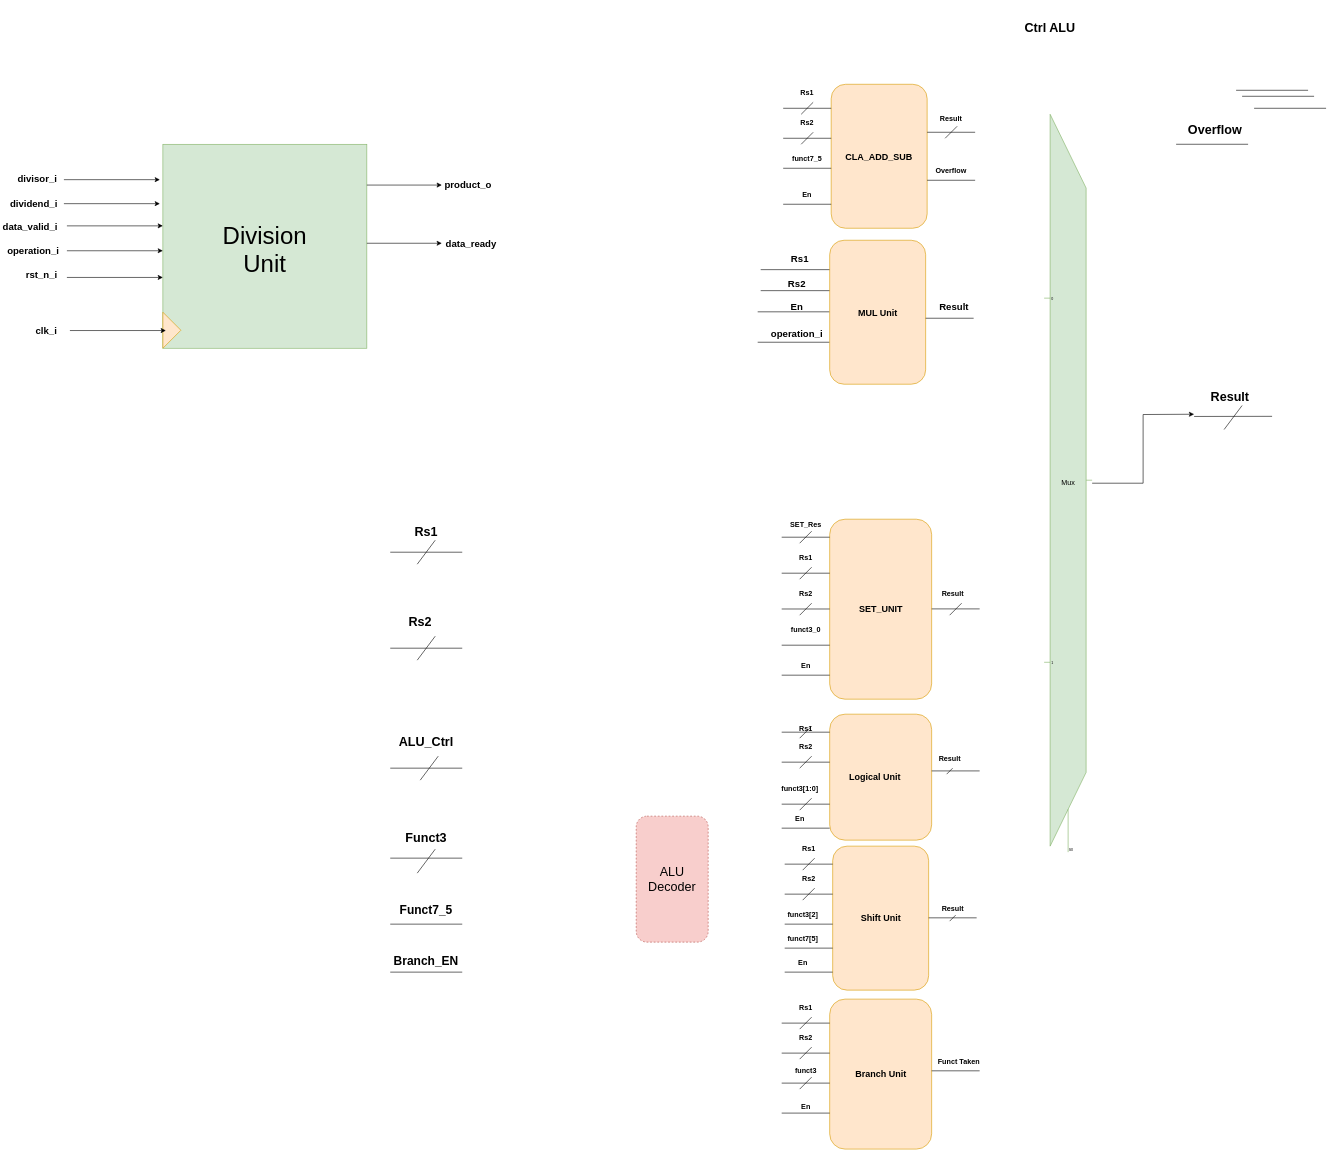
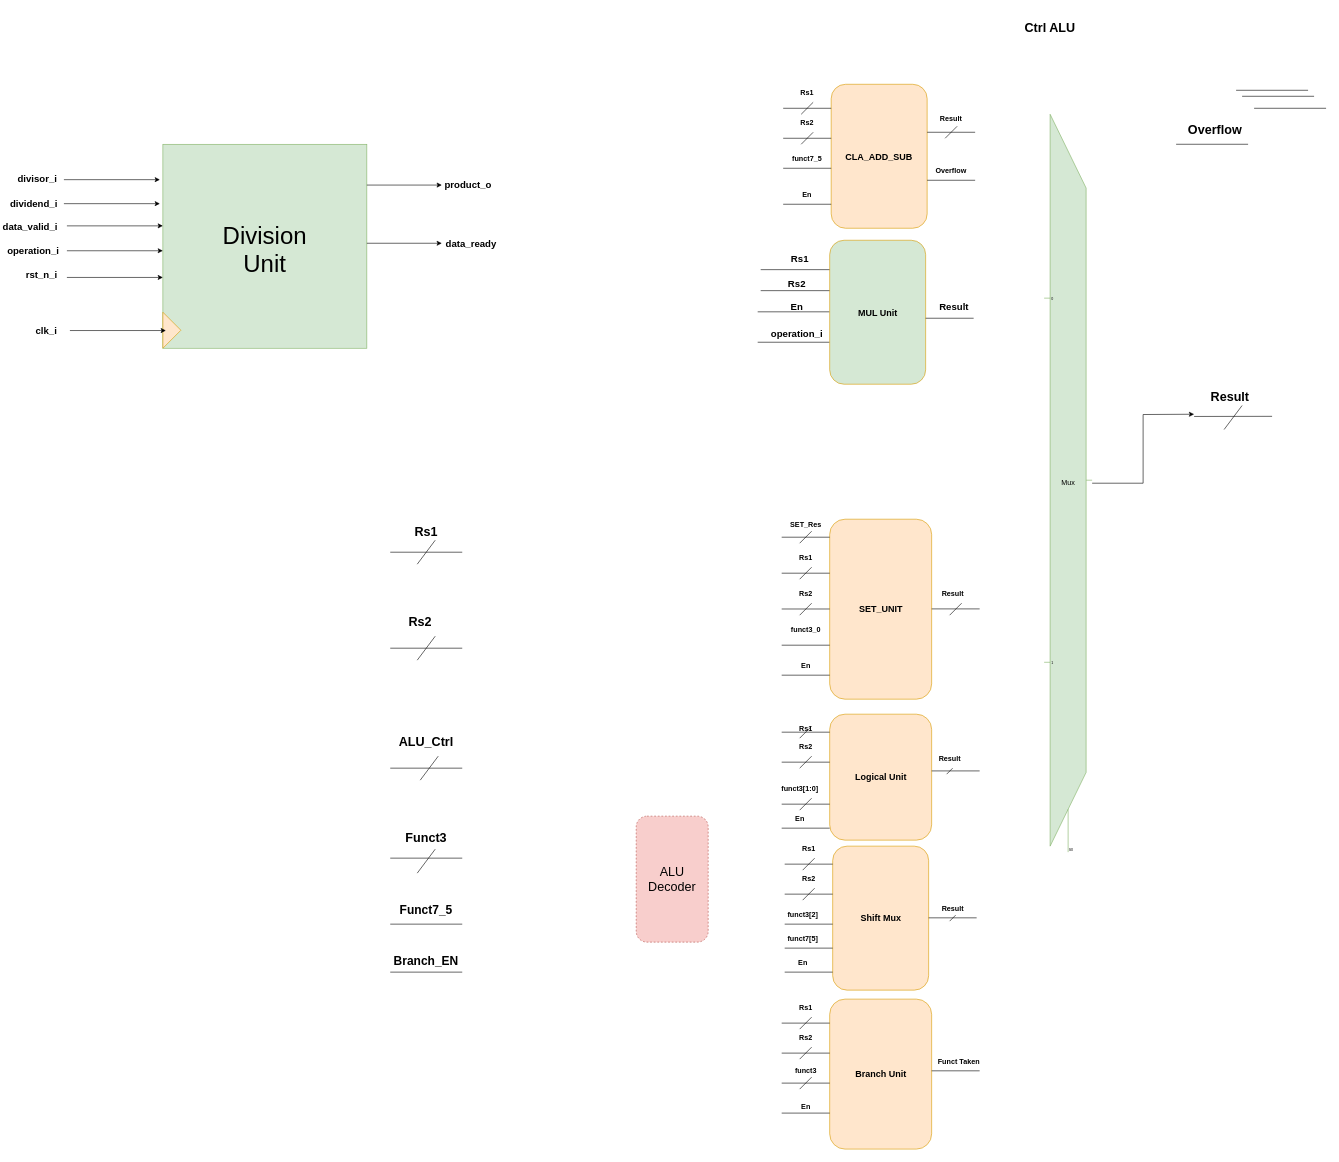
node "MUL Unit": fillcolor #ffe6cc -> #d5e8d4
node "Logical Unit": moved (875, 777) -> (881, 777)
node "Shift Unit": label "Shift Unit" -> "Shift Mux"
